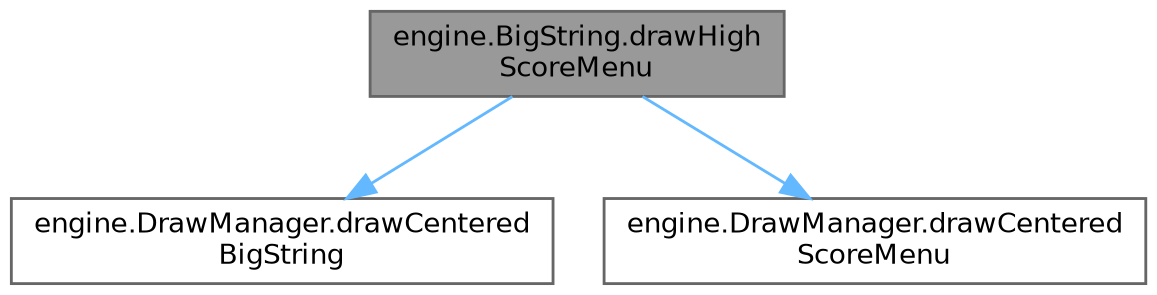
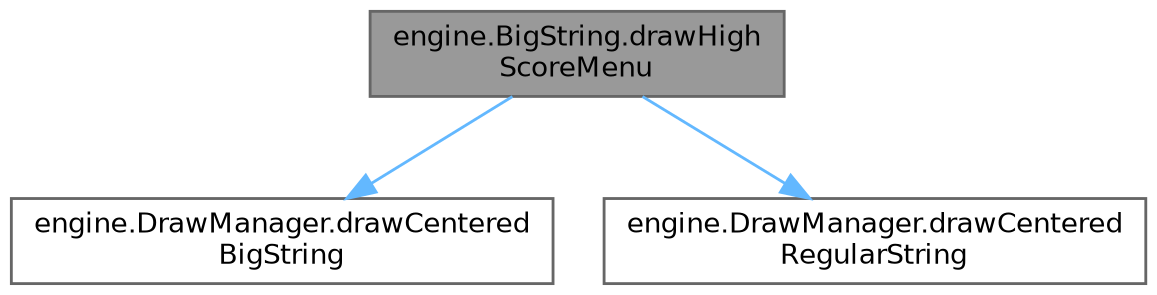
node "engine.DrawManager.drawCentered ScoreMenu": label "engine.DrawManager.drawCentered ScoreMenu" -> "engine.DrawManager.drawCentered RegularString"
